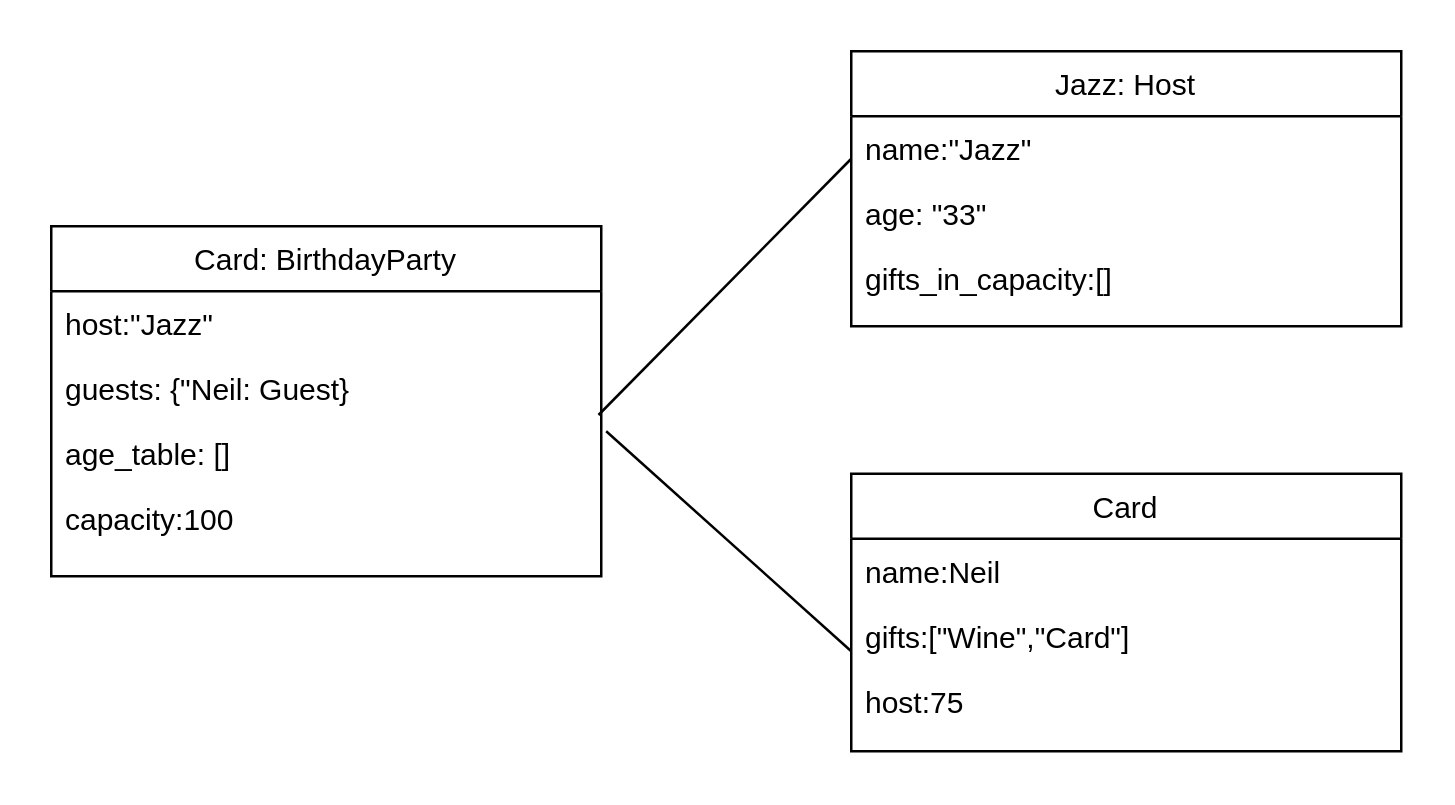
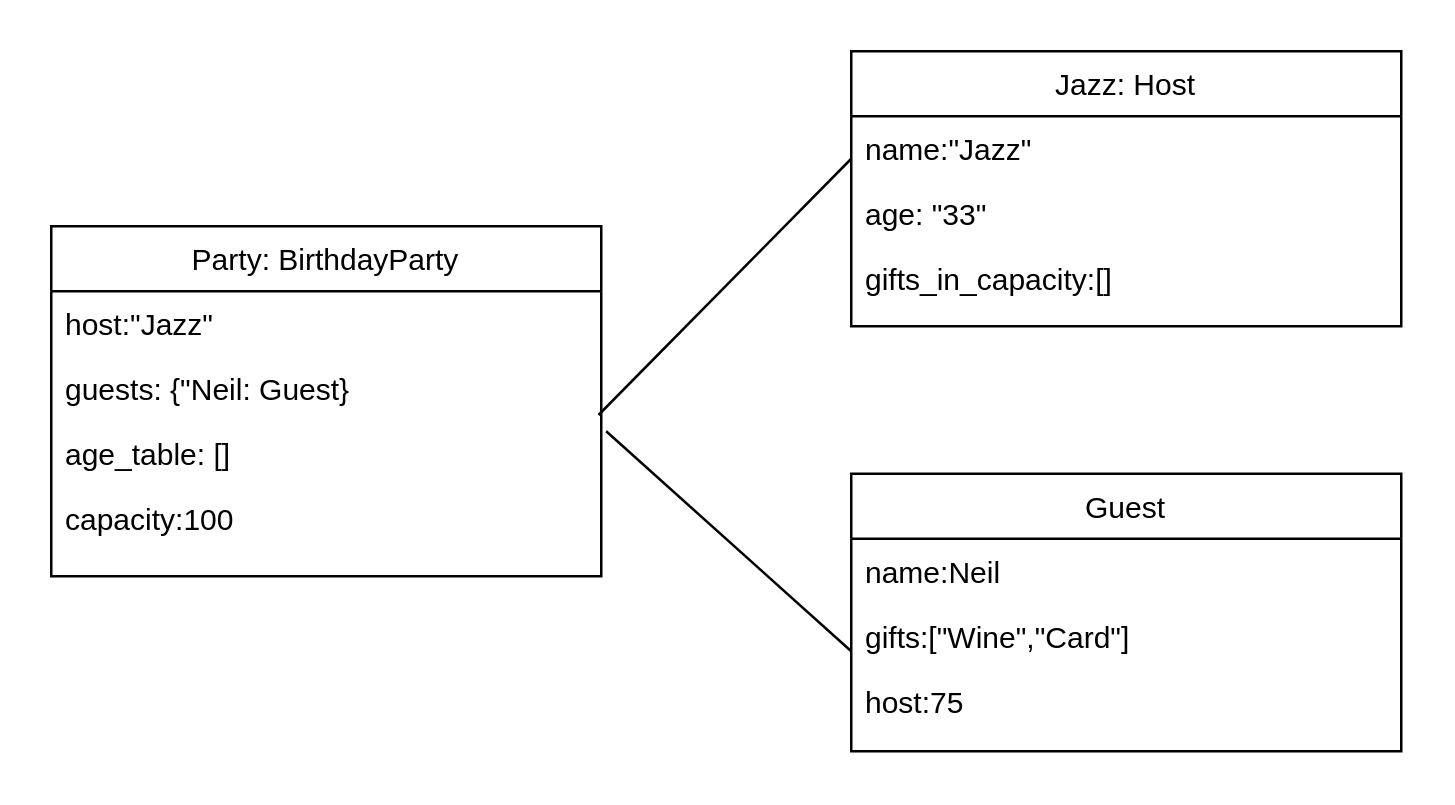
node "Card: BirthdayParty": label "Card: BirthdayParty" -> "Party: BirthdayParty"
node "Card": label "Card" -> "Guest"
